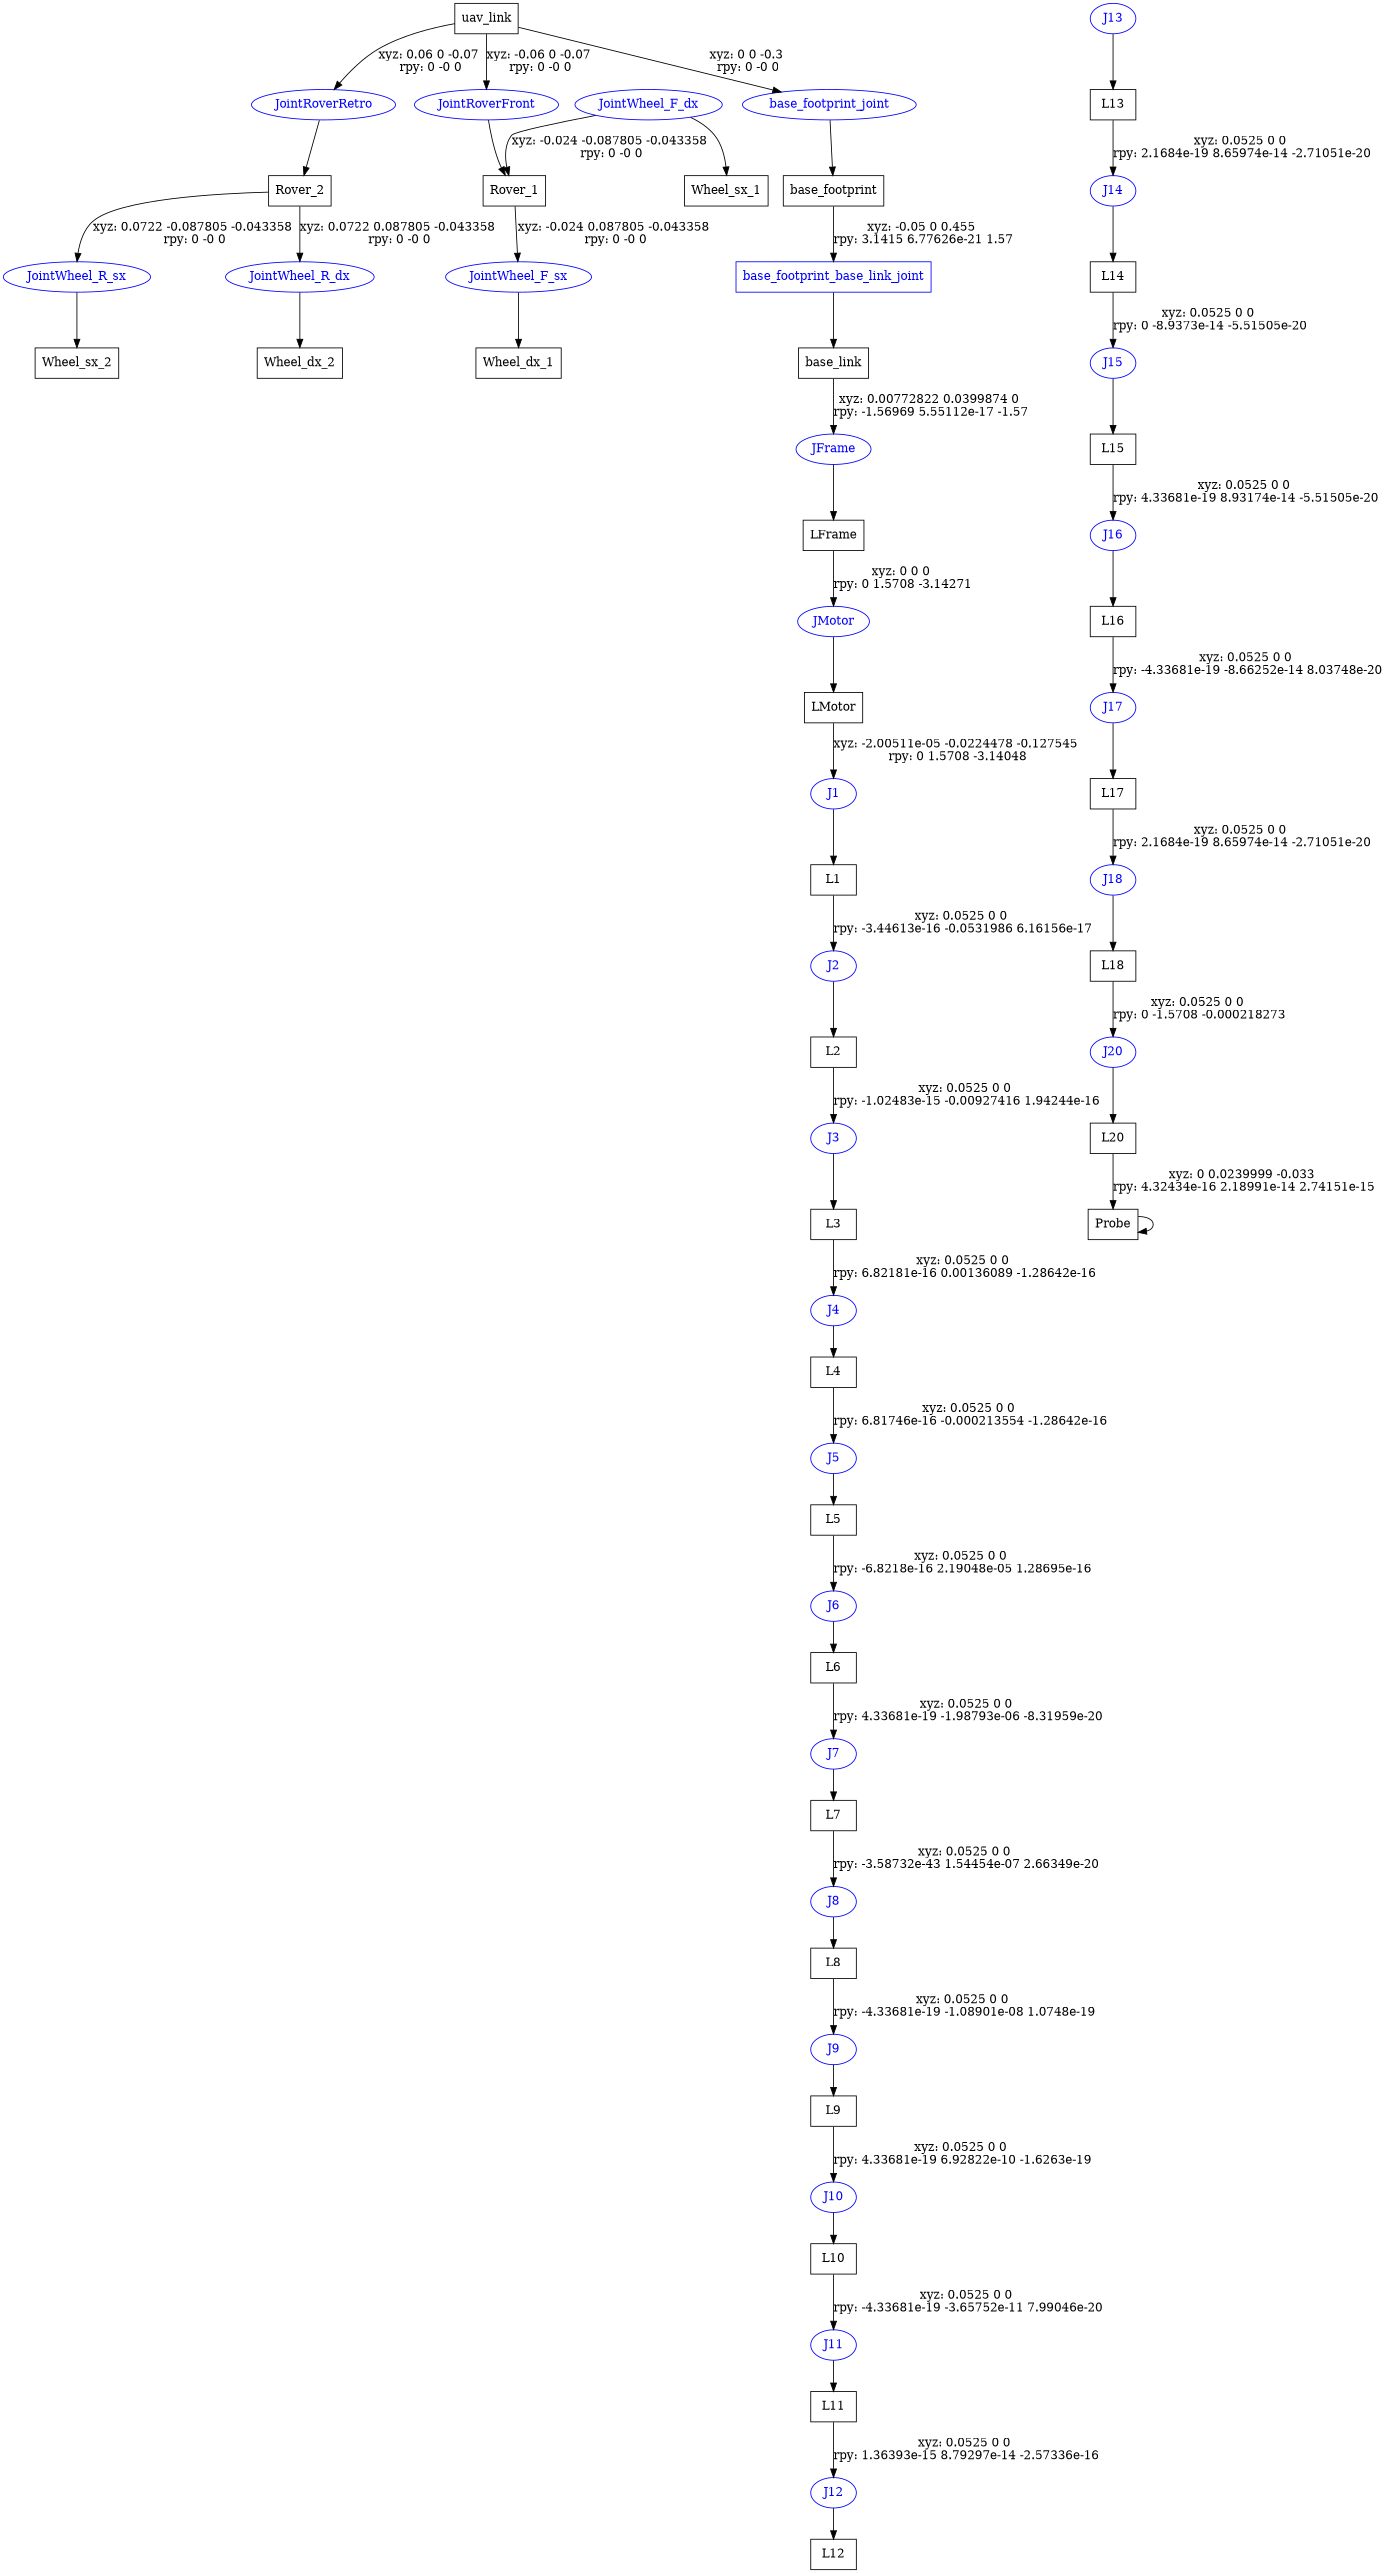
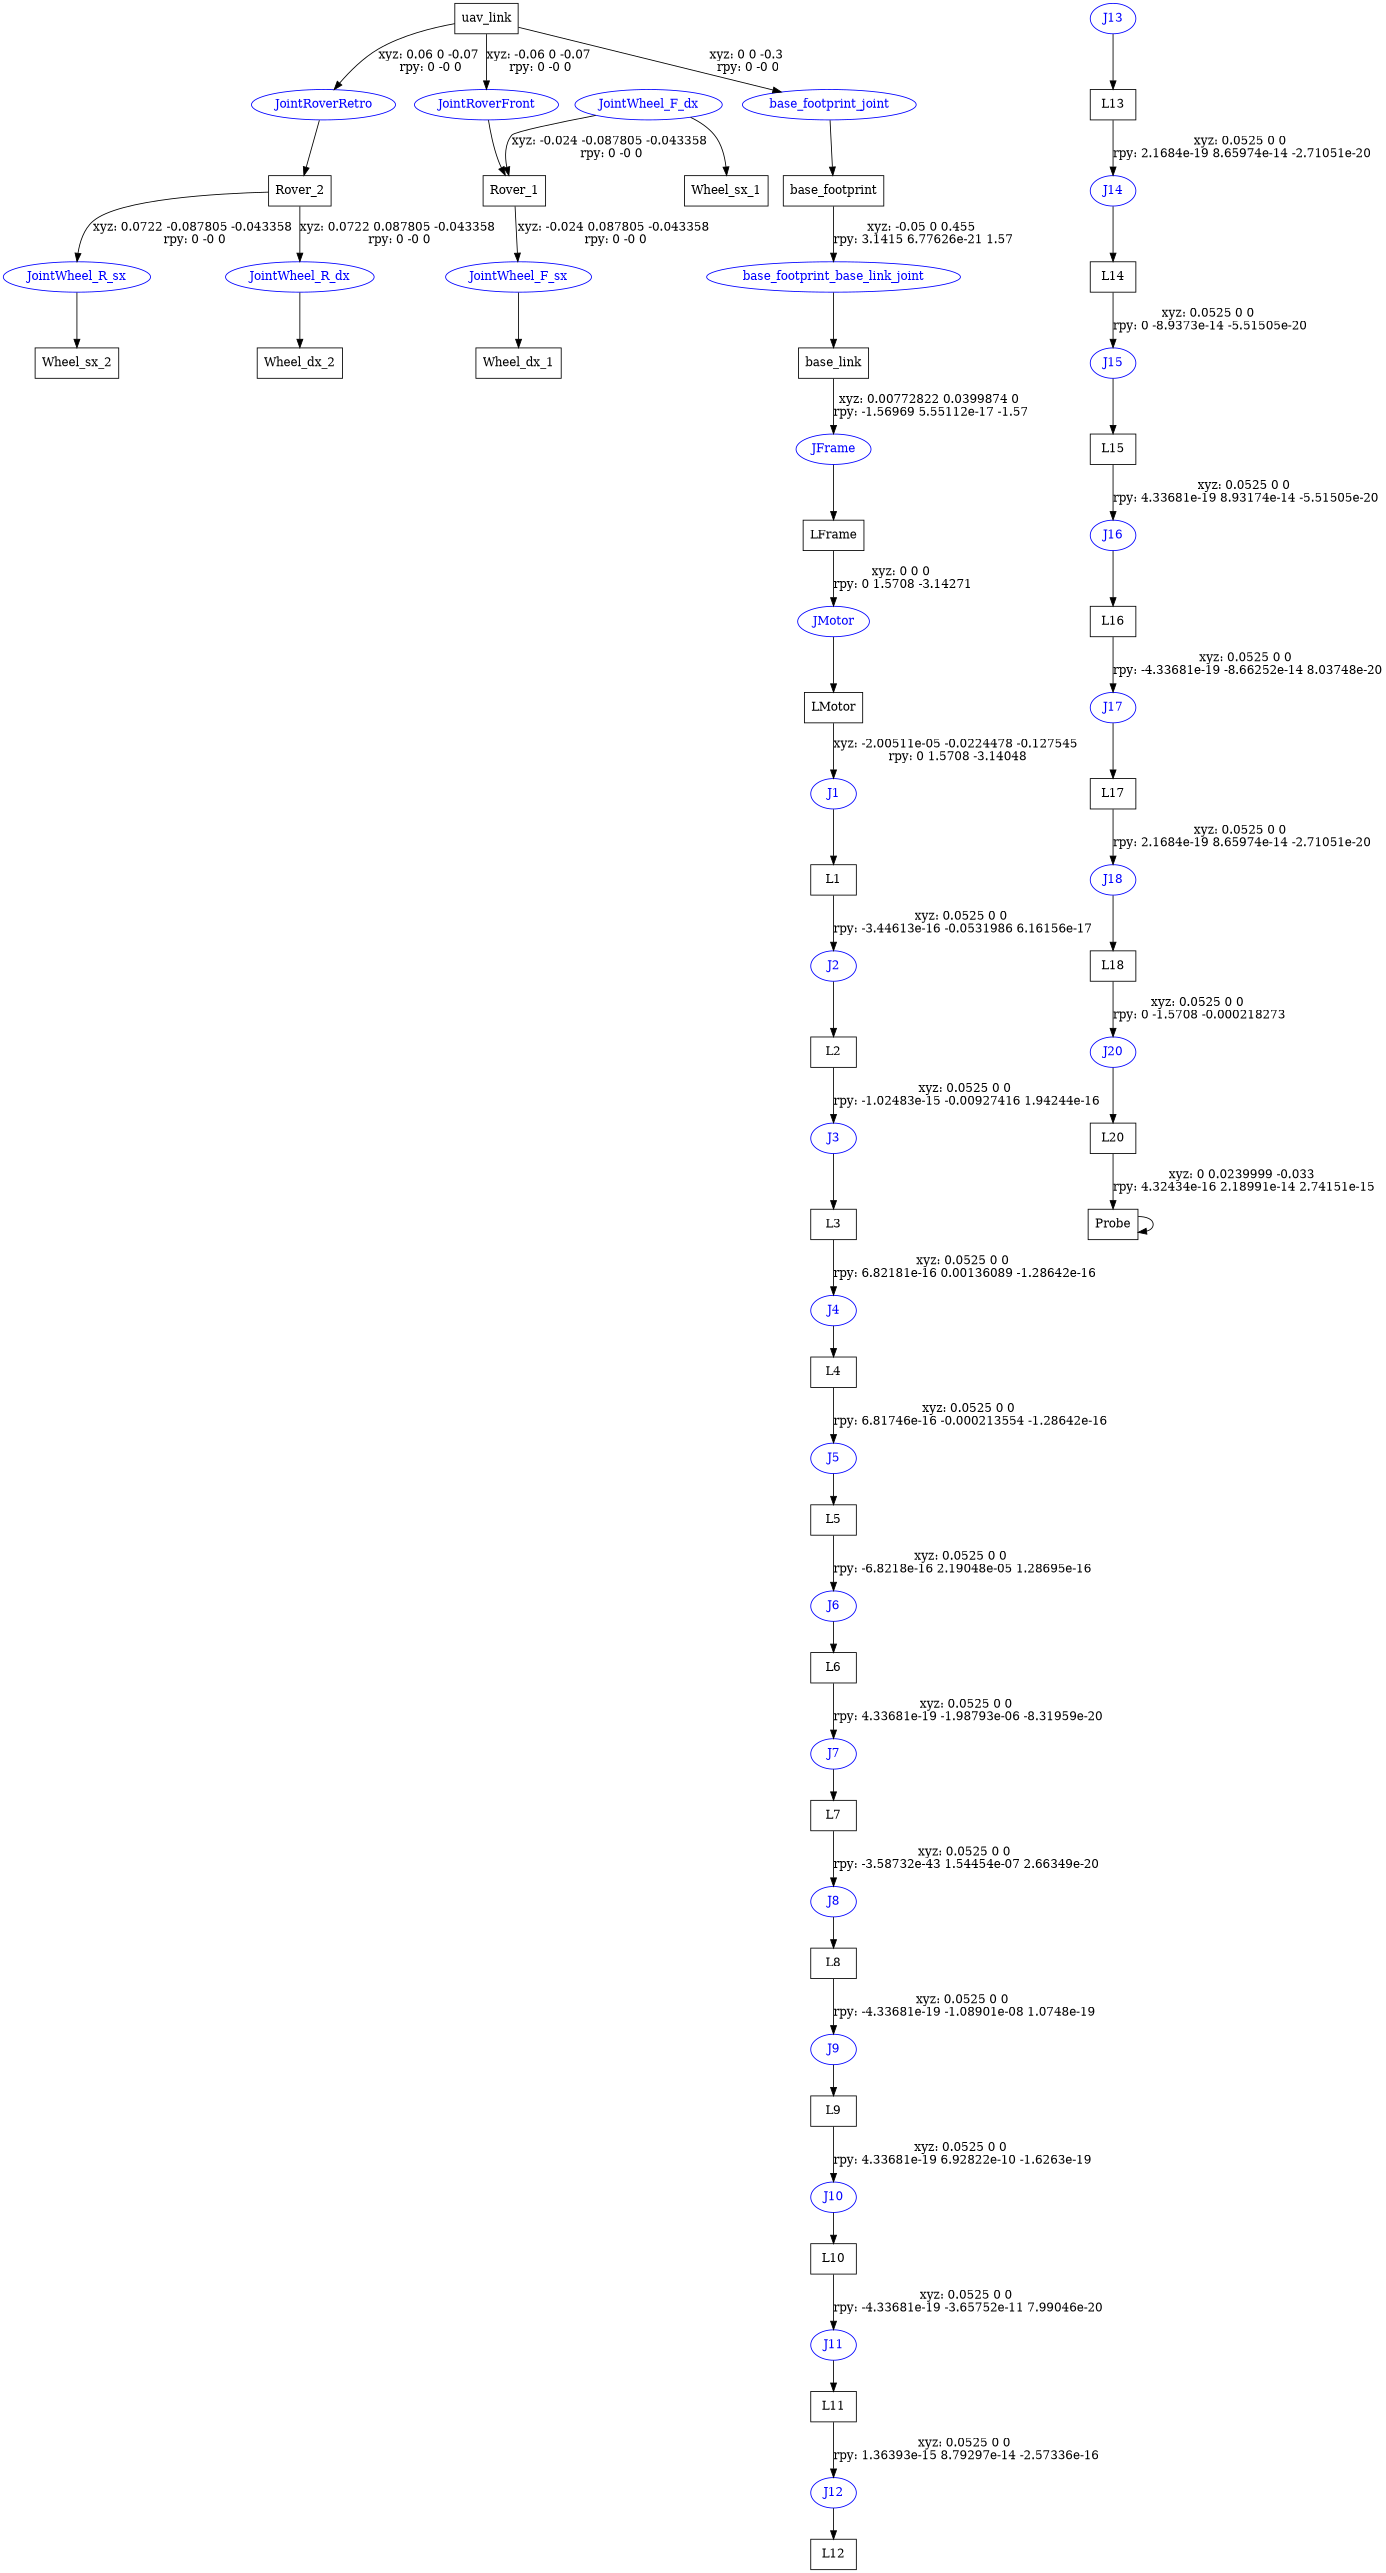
node "base_footprint_base_link_joint": shape box -> ellipse
